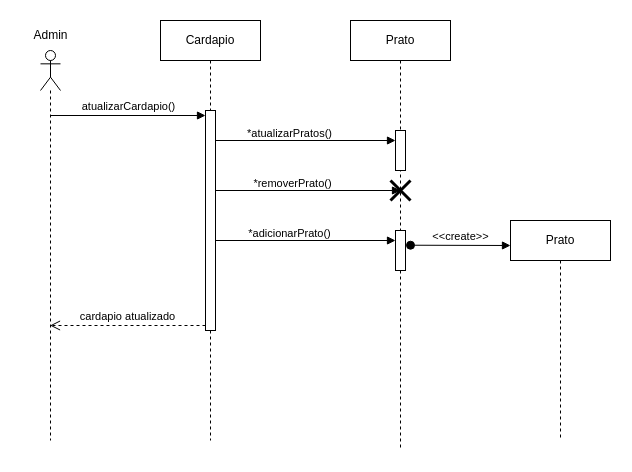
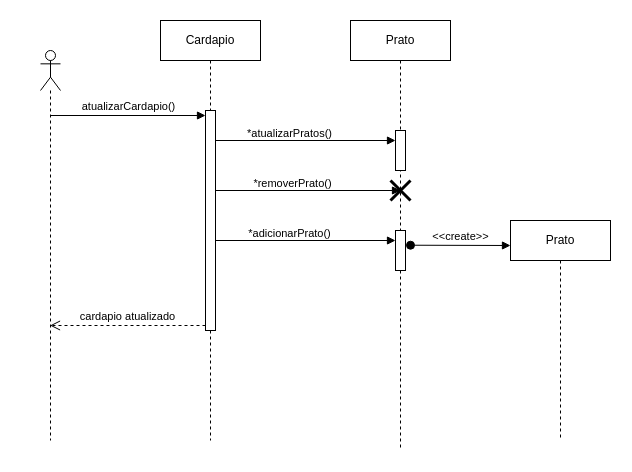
node "Admin": removed
